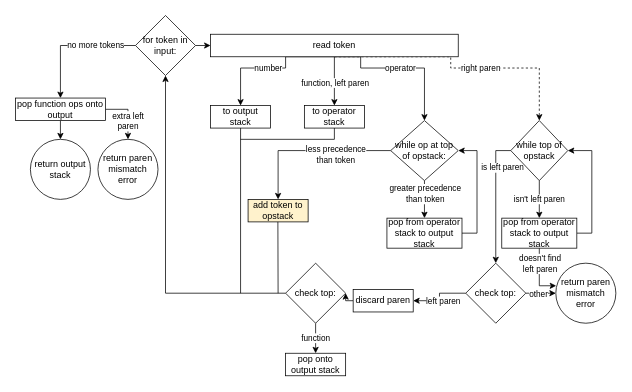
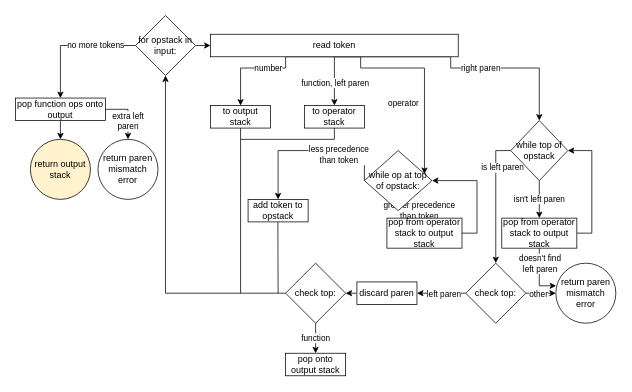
node "for token in input:": label "for token in input:" -> "for opstack in input:"
edge "read token" -> "while top of opstack": style dashed -> solid
node "while op at top of opstack:": moved (424, 150) -> (398, 180)
node "return output stack": fillcolor #ffffff -> #fff2cc
node "add token to opstack": fillcolor #fff2cc -> #ffffff
node "discard paren": moved (383, 300) -> (387, 293)
